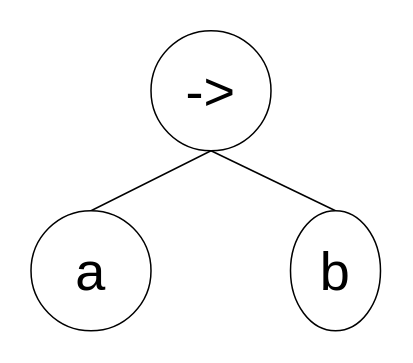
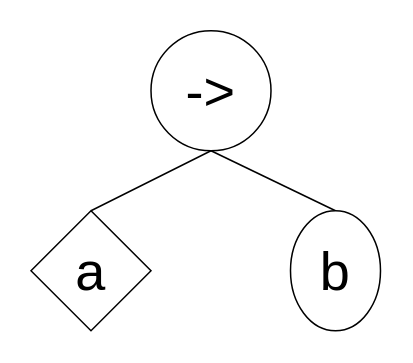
node "a": shape ellipse -> diamond
